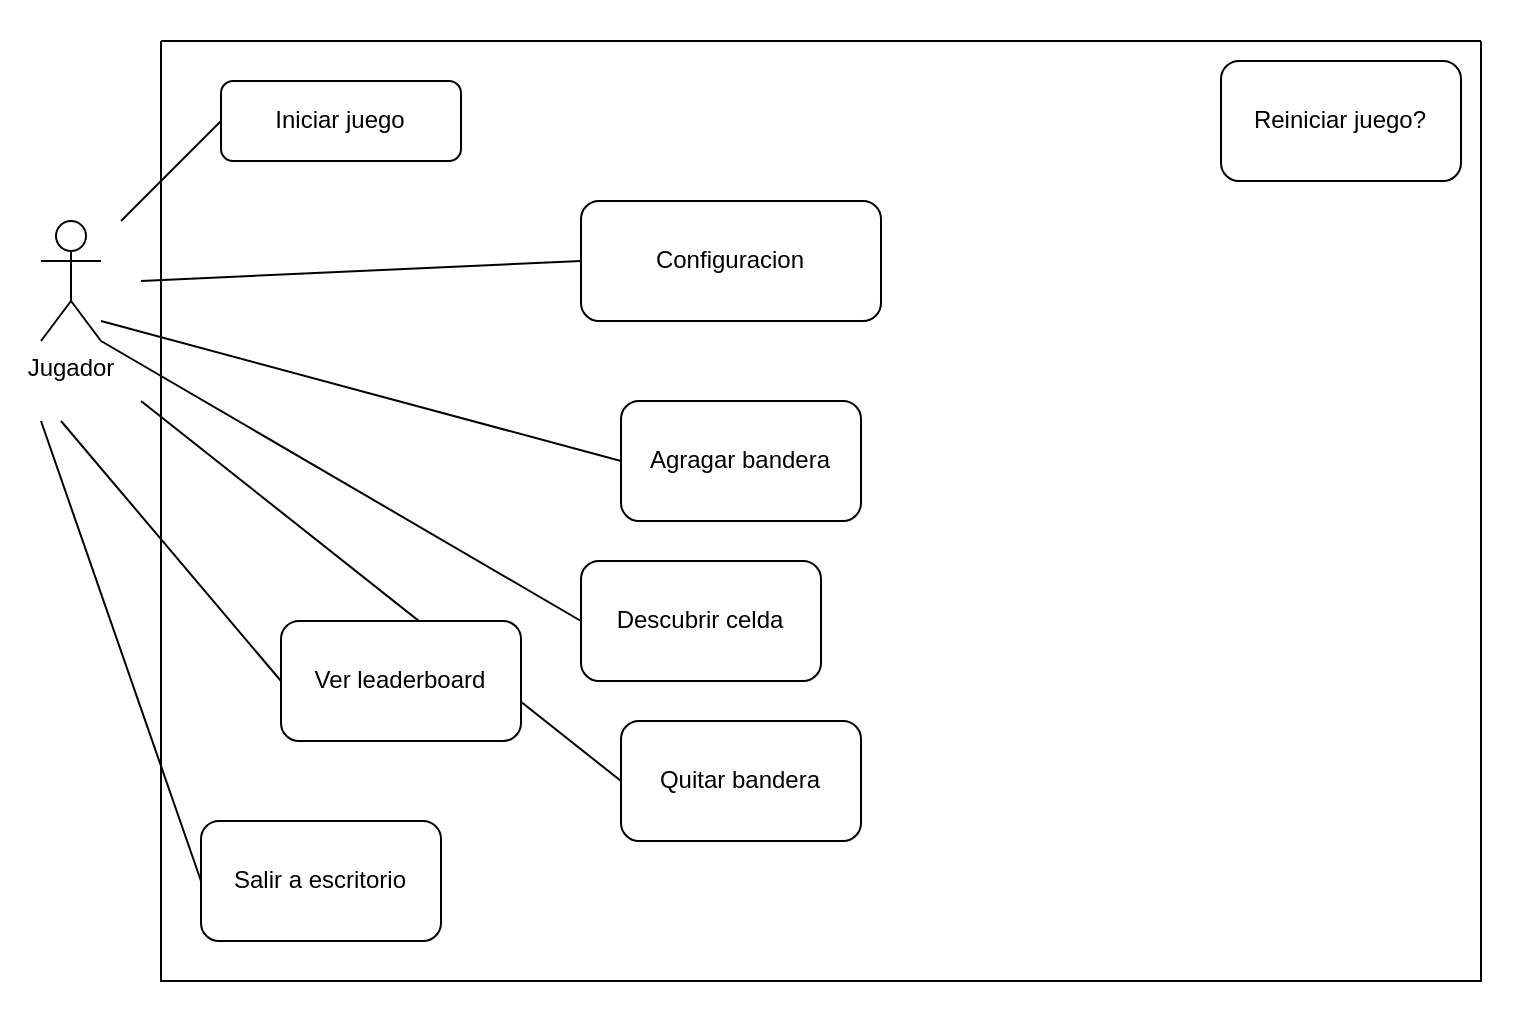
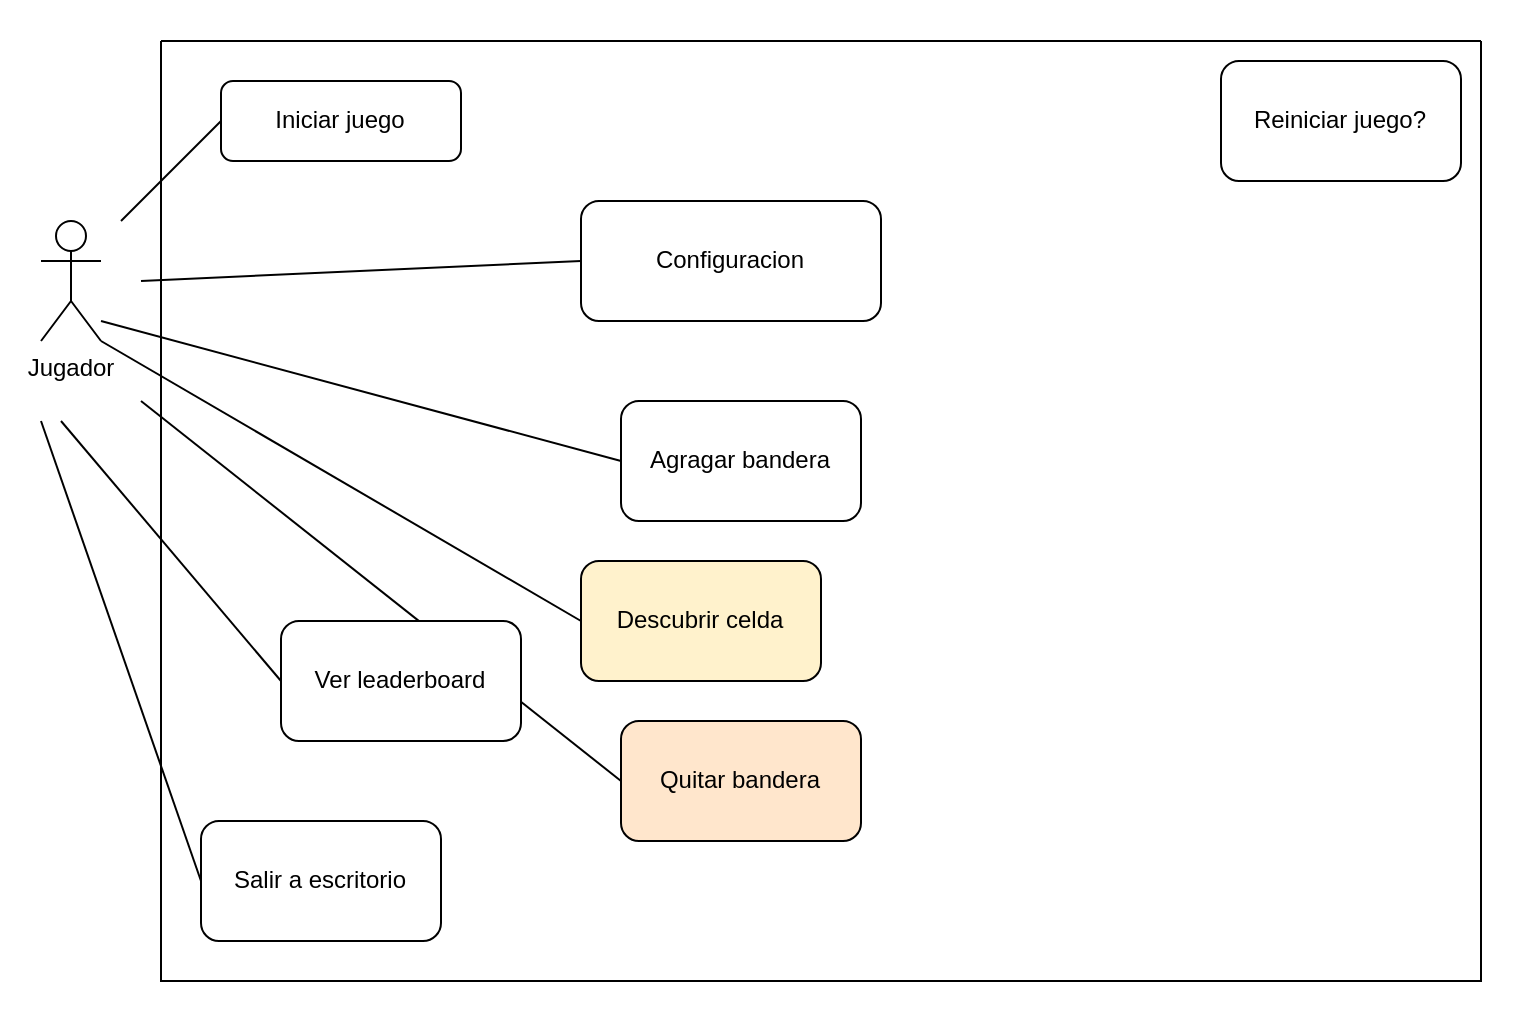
node "Descubrir celda": fillcolor #ffffff -> #fff2cc
node "Quitar bandera": fillcolor #ffffff -> #ffe6cc
